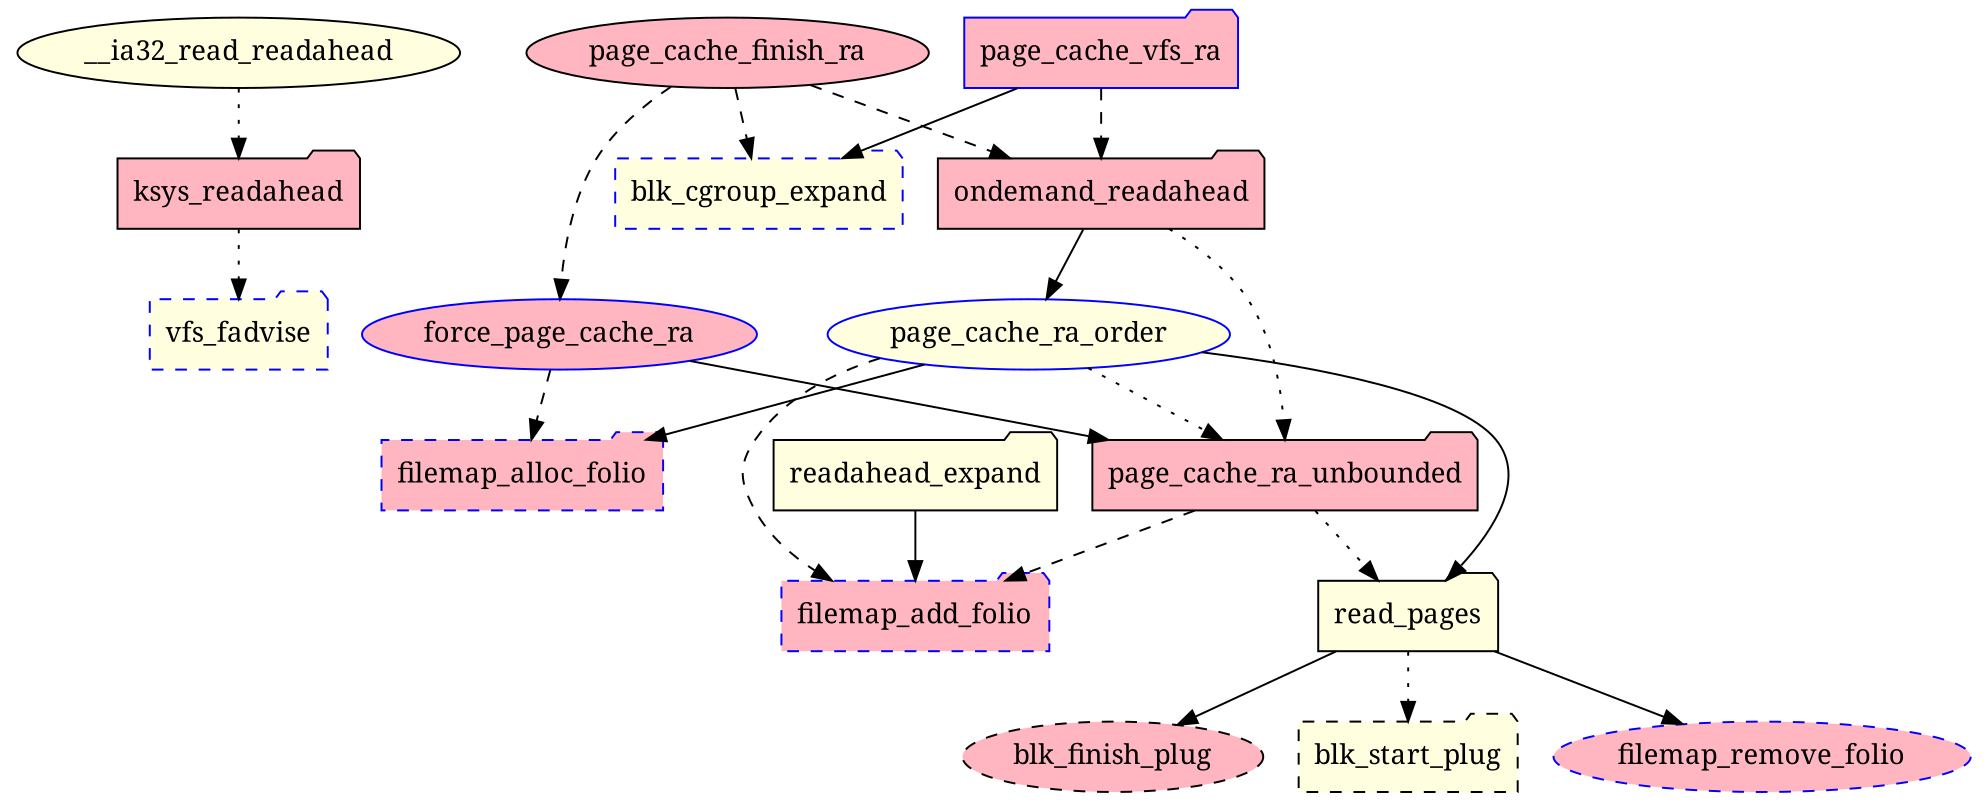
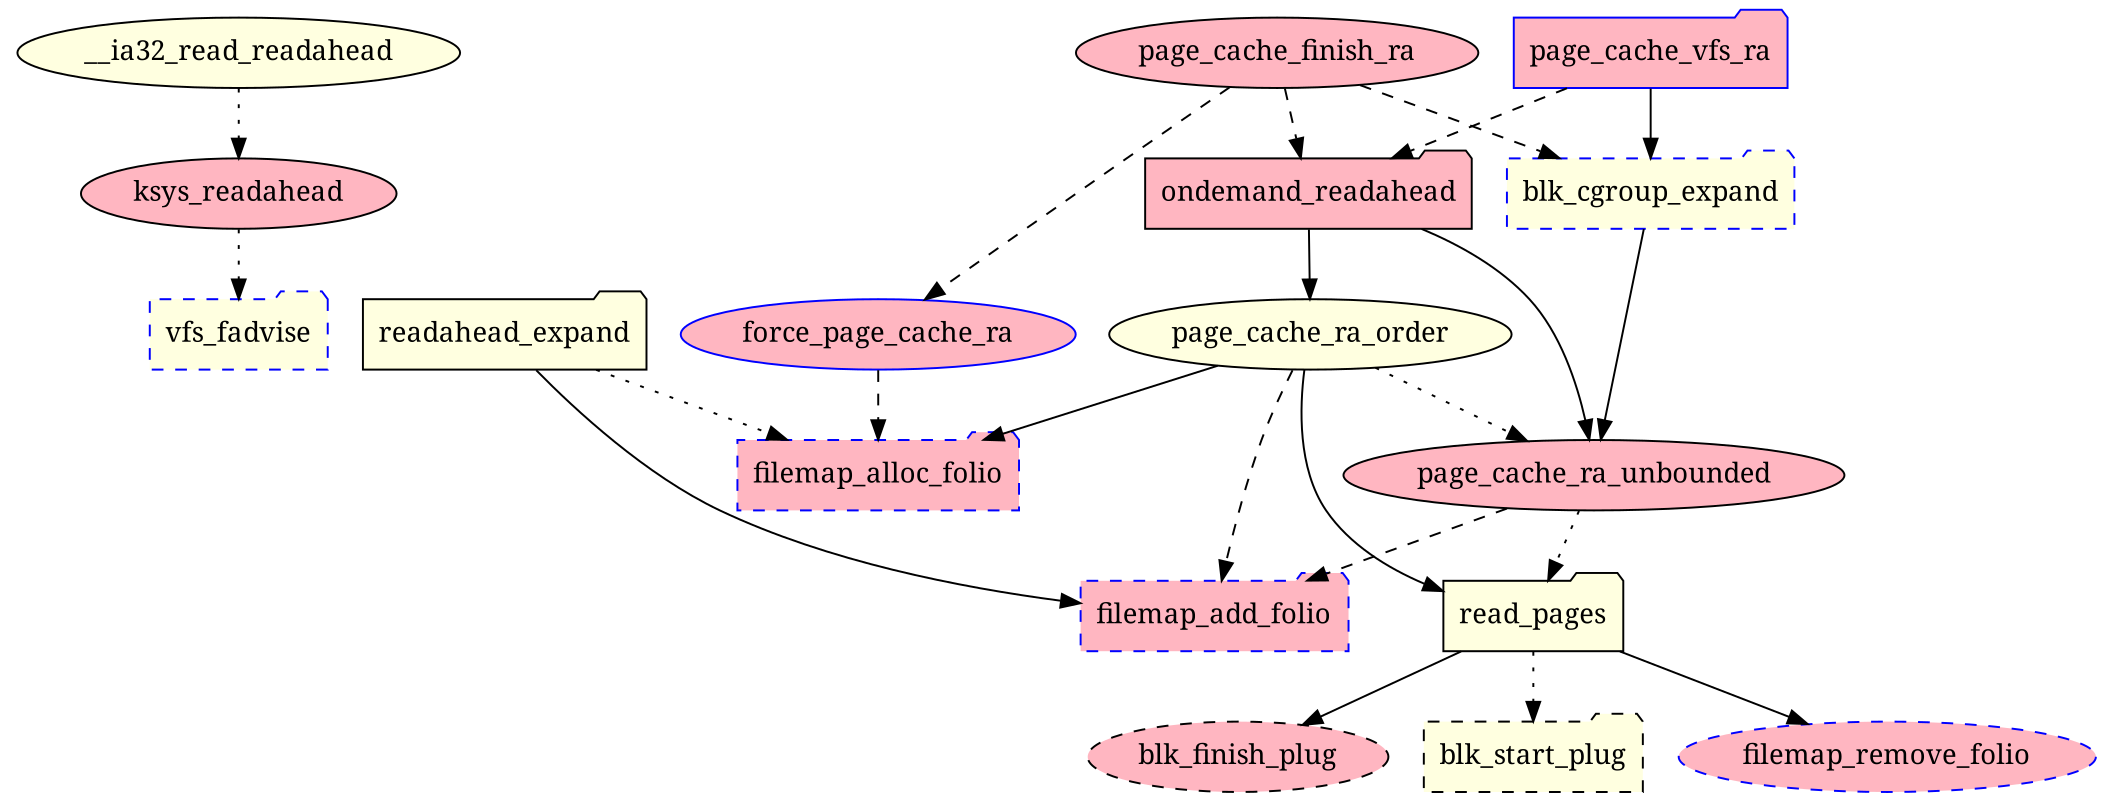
node "ksys_readahead": shape folder -> ellipse
edge "ondemand_readahead" -> "page_cache_ra_unbounded": style dotted -> solid
node "page_cache_ra_order": color blue -> black
edge "force_page_cache_ra" -> "page_cache_ra_unbounded": now "blk_cgroup_expand" -> "page_cache_ra_unbounded"
edge "readahead_expand" -> "filemap_alloc_folio": added
node "page_cache_ra_unbounded": shape folder -> ellipse
